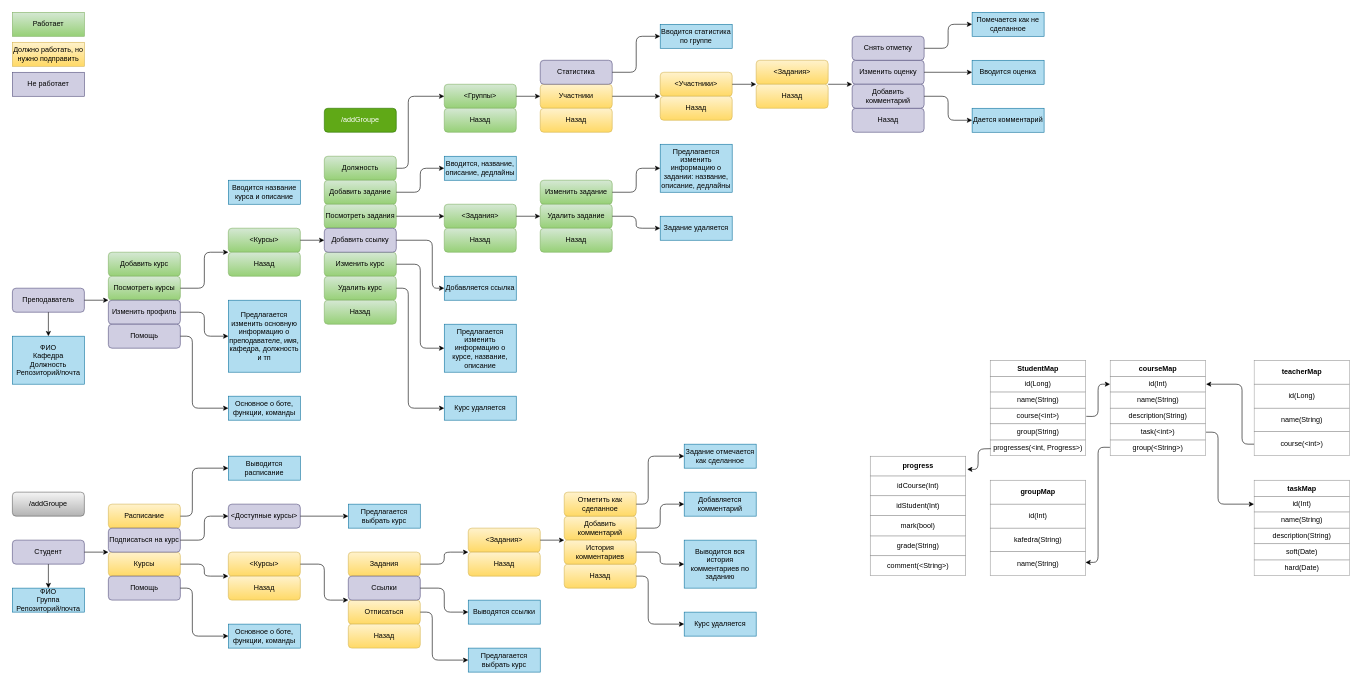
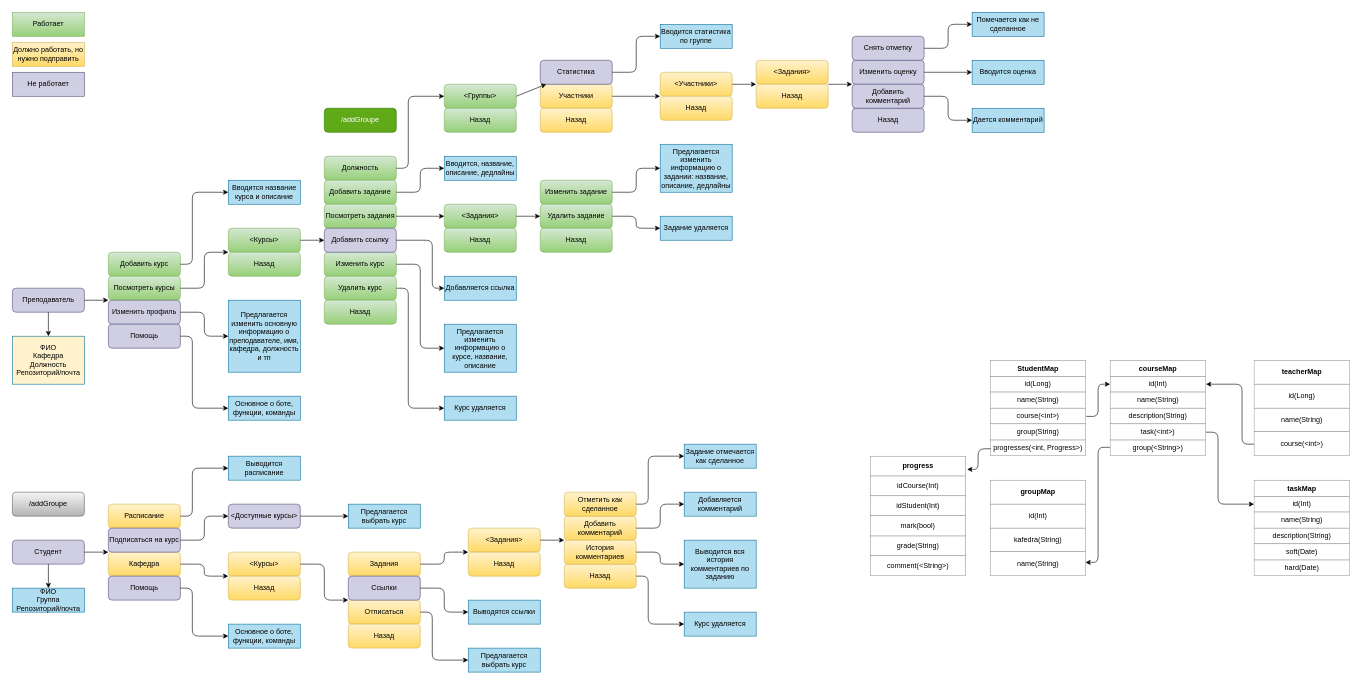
edge "<Группы>" -> "Участники": now "<Группы>" -> "Статистика"
edge "Добавить курс" -> "Вводится название курса и описание": added
node "ФИО Кафедра Должность Репозиторий/почта": fillcolor #b1ddf0 -> #fff2cc
node "Курсы": label "Курсы" -> "Кафедра"
